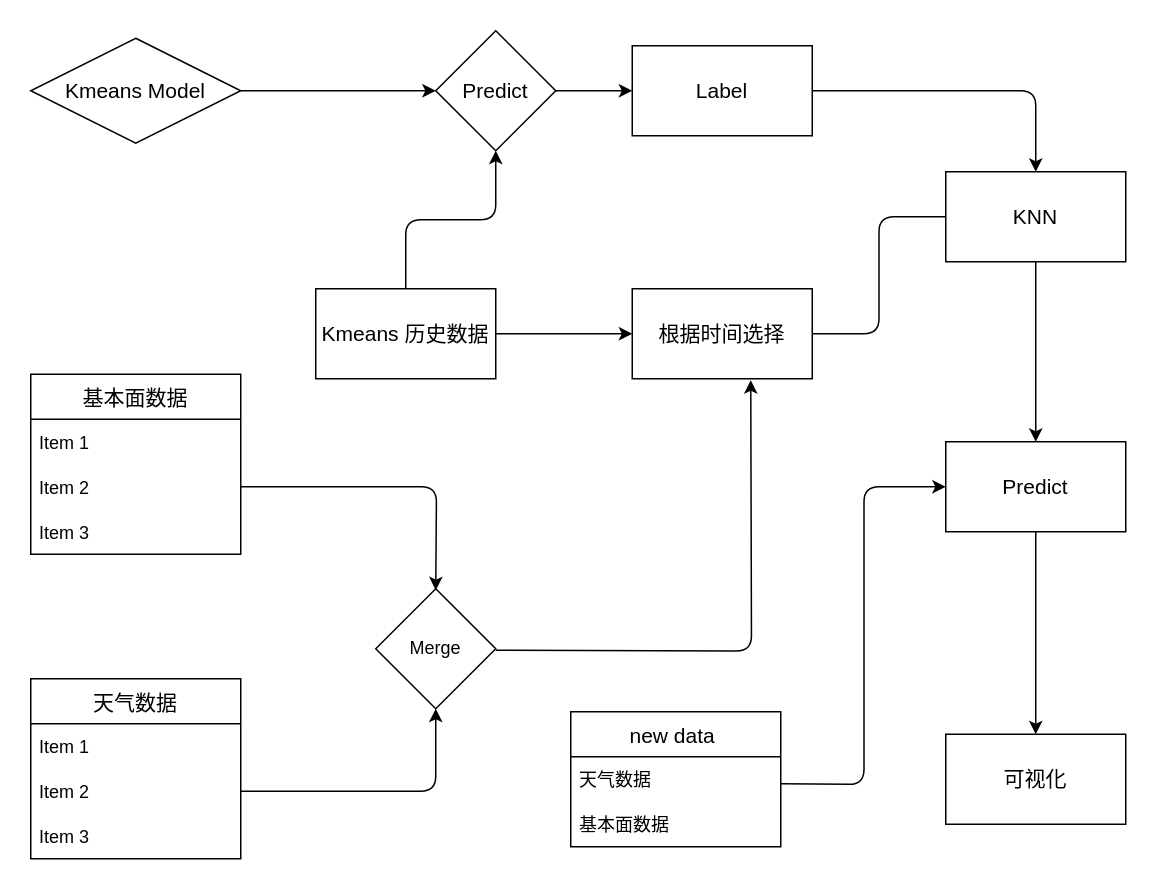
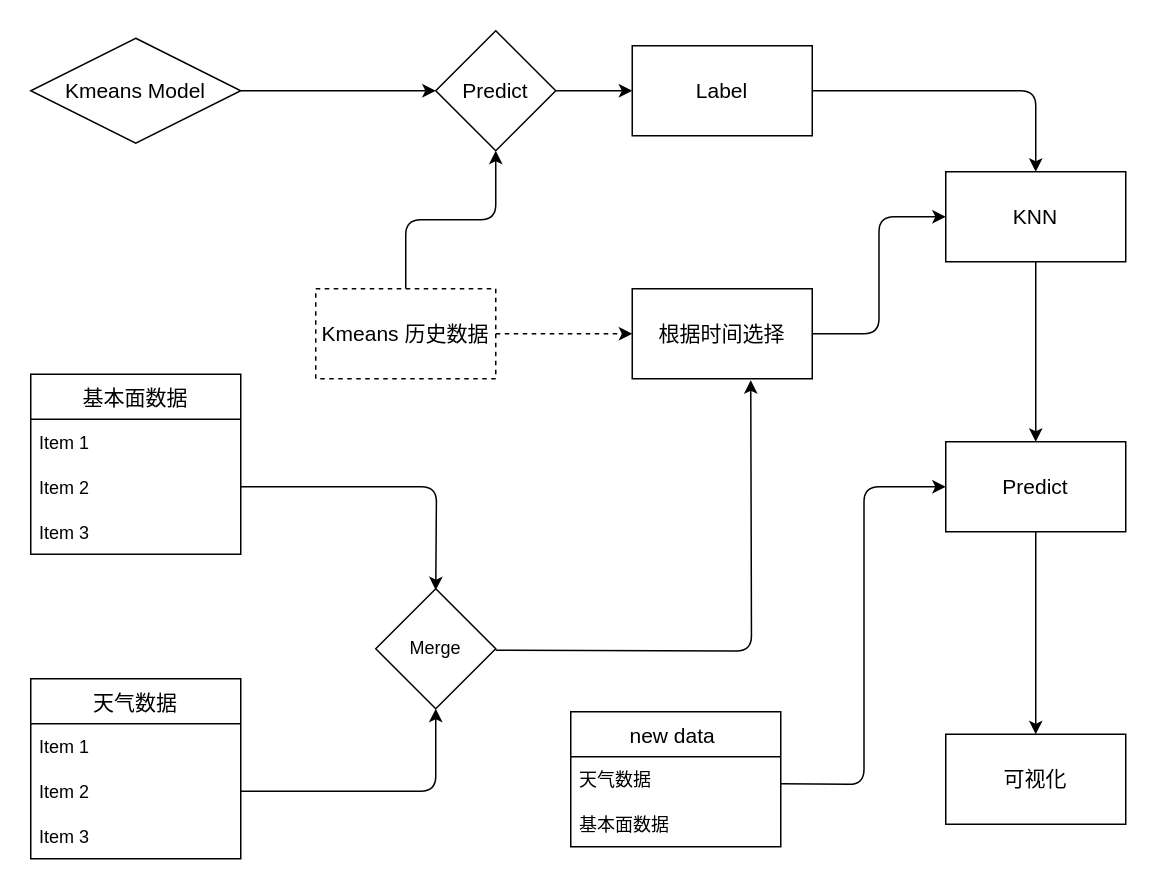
edge "KNN" -- "根据时间选择": arrowhead none -> classic
node "Kmeans 历史数据": style solid -> dashed
edge "Kmeans 历史数据" -> "根据时间选择": style solid -> dashed
